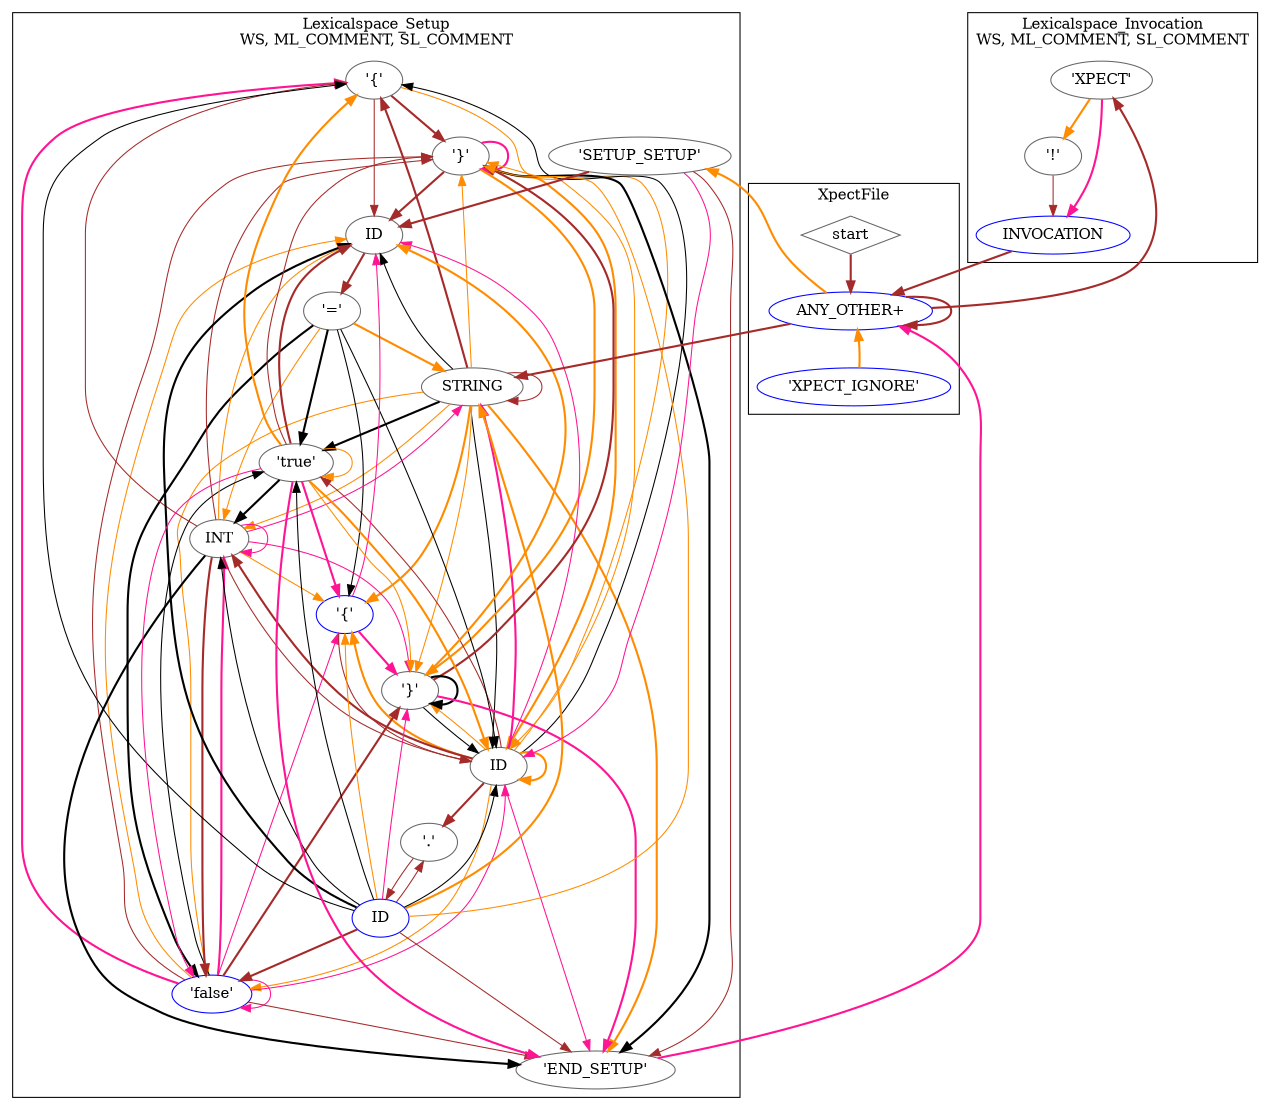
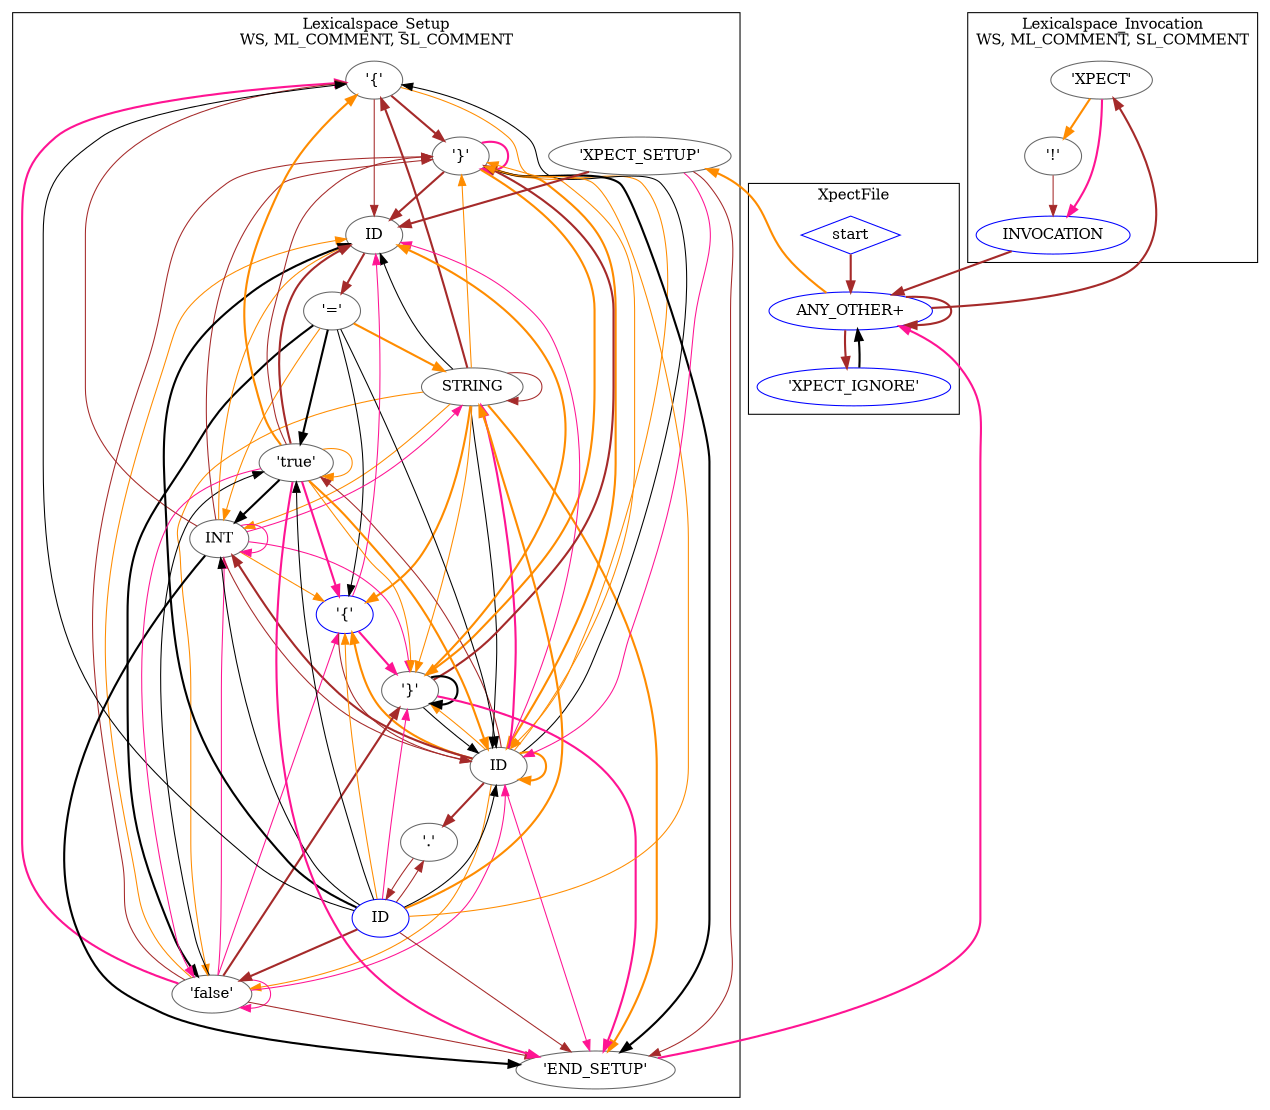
node "'SETUP_SETUP'": label "'SETUP_SETUP'" -> "'XPECT_SETUP'"
node "start": color gray40 -> blue
edge "ANY_OTHER+" -> "STRING": now "ANY_OTHER+" -> "'XPECT_IGNORE'"
edge "'XPECT_IGNORE'" -> "ANY_OTHER+": color darkorange -> black
edge "STRING" -> "'true'": removed
edge "INT" -> "'false'": removed
edge "'false'" -> "INT": style bold -> solid
node "'false'": color blue -> gray40
